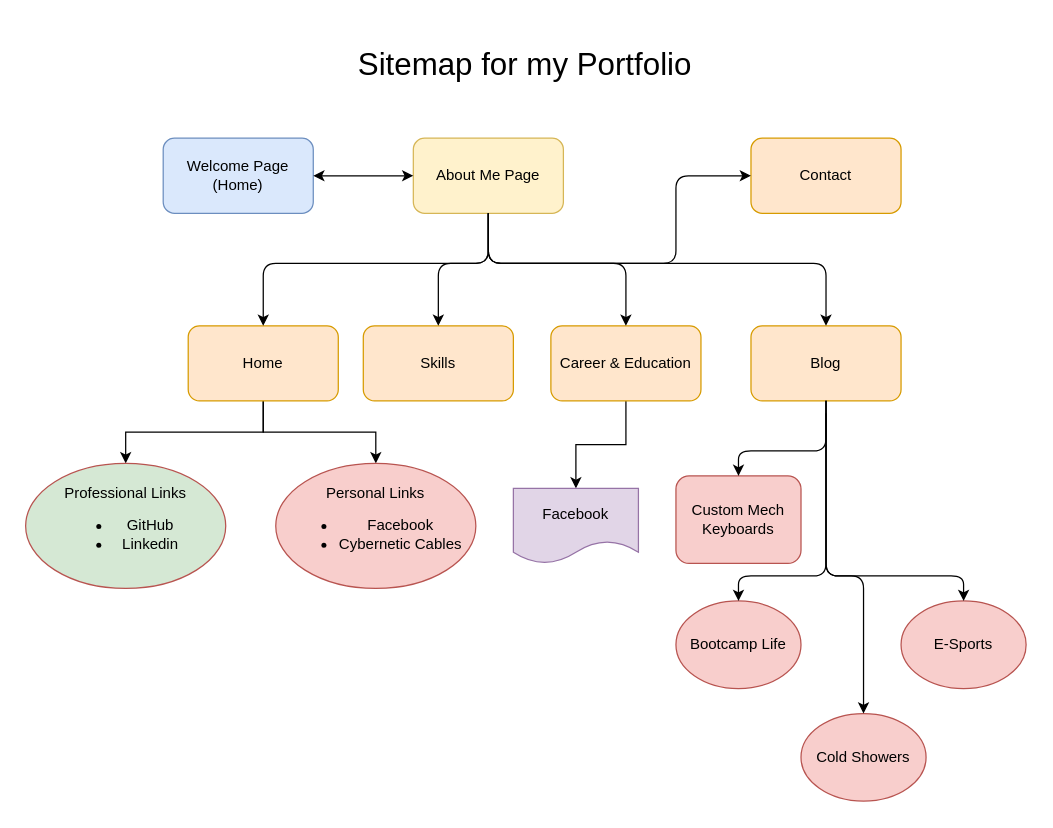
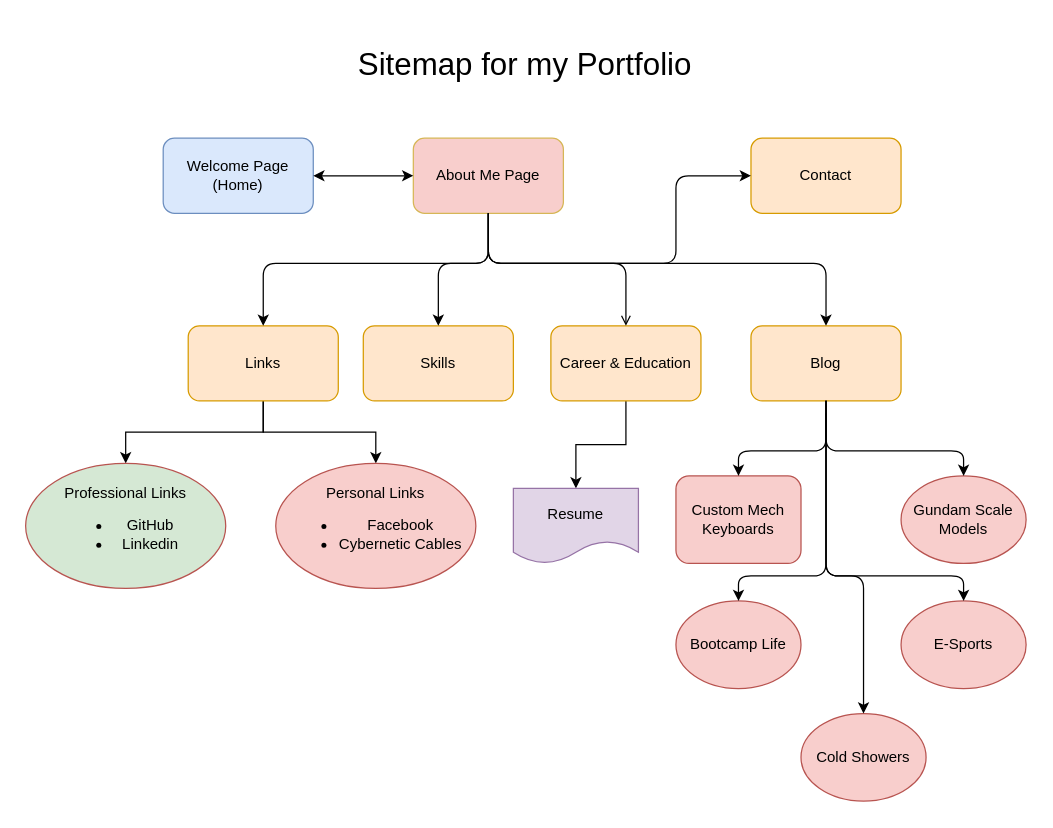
node "About Me Page": fillcolor #fff2cc -> #f8cecc
edge "About Me Page" -> "Career & Education": arrowhead classic -> open
node "Home": label "Home" -> "Links"
edge "Blog" -> "Gundam Scale Models": added
node "Facebook": label "Facebook" -> "Resume"
node "Gundam Scale Models": added
